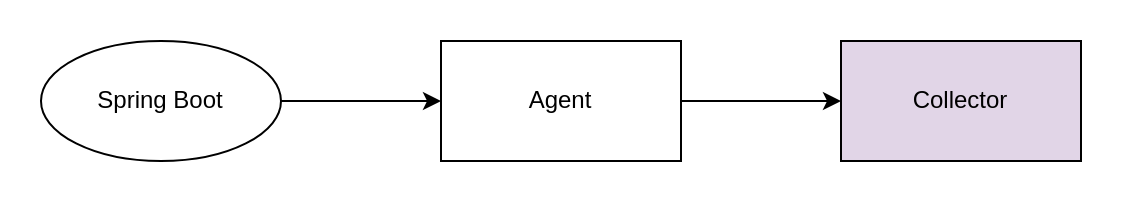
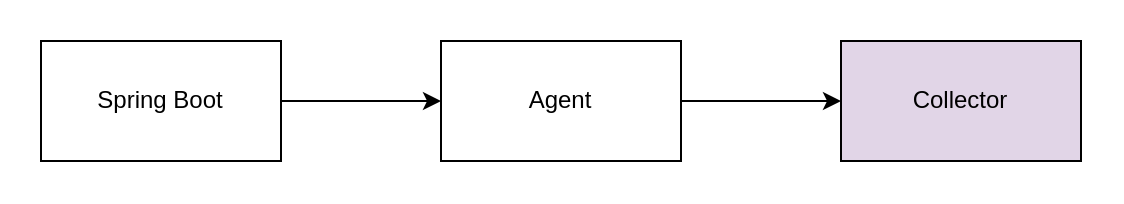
node "Spring Boot": shape ellipse -> rectangle
